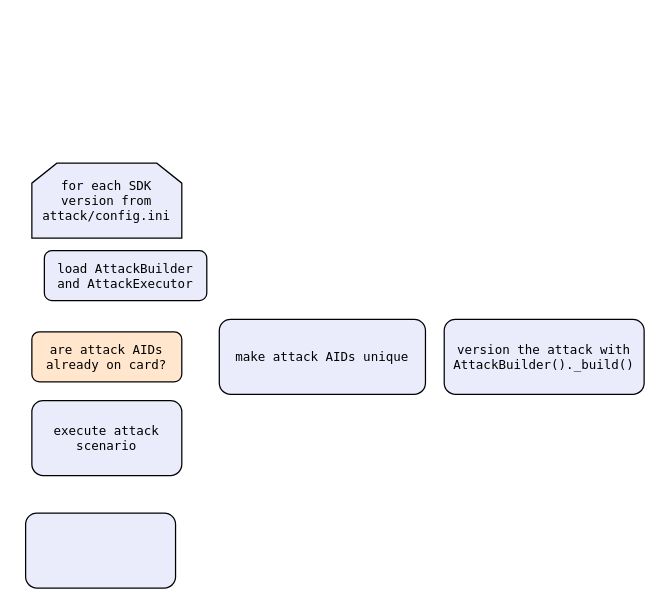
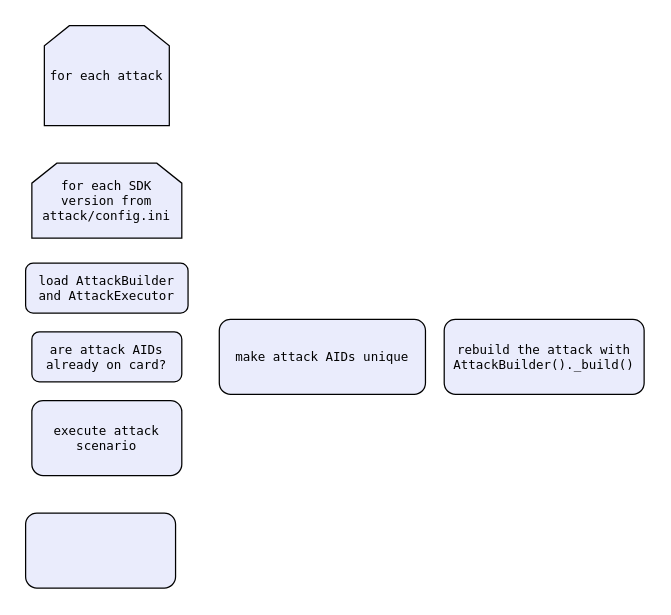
node "for each attack": added
node "load AttackBuilder and AttackExecutor": moved (126, 276) -> (107, 288)
node "are attack AIDs already on card?": fillcolor #ffe6cc -> #eaecfc
node "version the attack with AttackBuilder()._build()": label "version the attack with AttackBuilder()._build()" -> "rebuild the attack with AttackBuilder()._build()"
